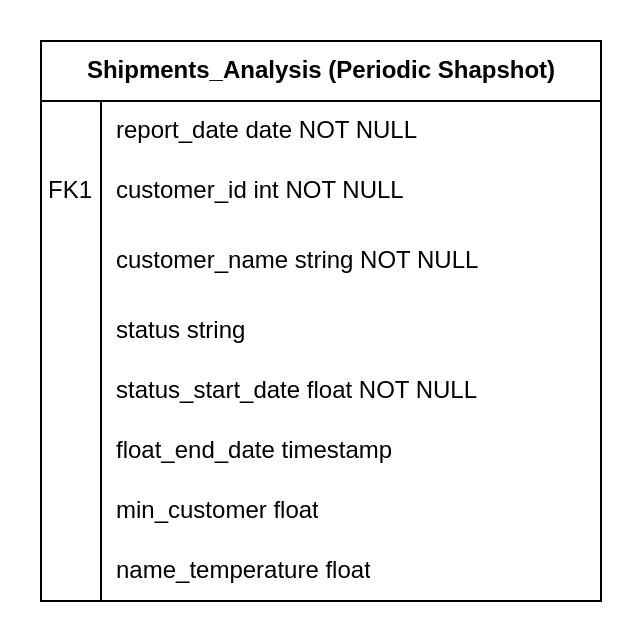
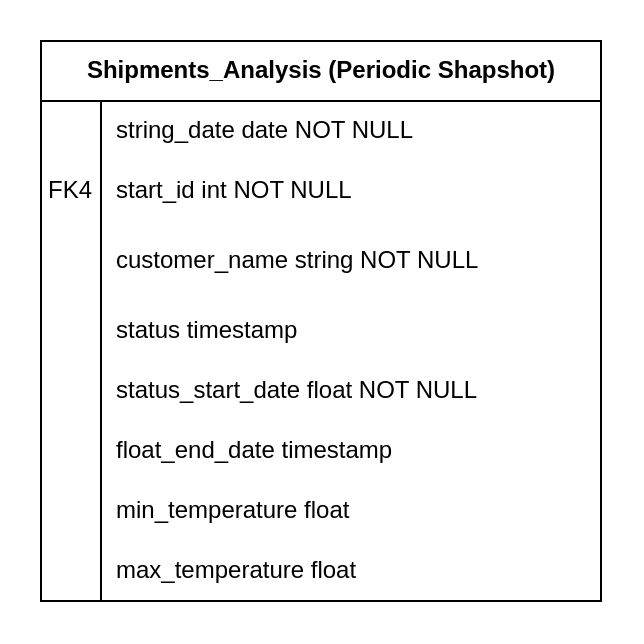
node "report_date date NOT NULL": label "report_date date NOT NULL" -> "string_date date NOT NULL"
node "FK1": label "FK1" -> "FK4"
node "customer_id int NOT NULL": label "customer_id int NOT NULL" -> "start_id int NOT NULL"
node "status string": label "status string" -> "status timestamp"
node "min_customer float": label "min_customer float" -> "min_temperature float"
node "name_temperature float": label "name_temperature float" -> "max_temperature float"
